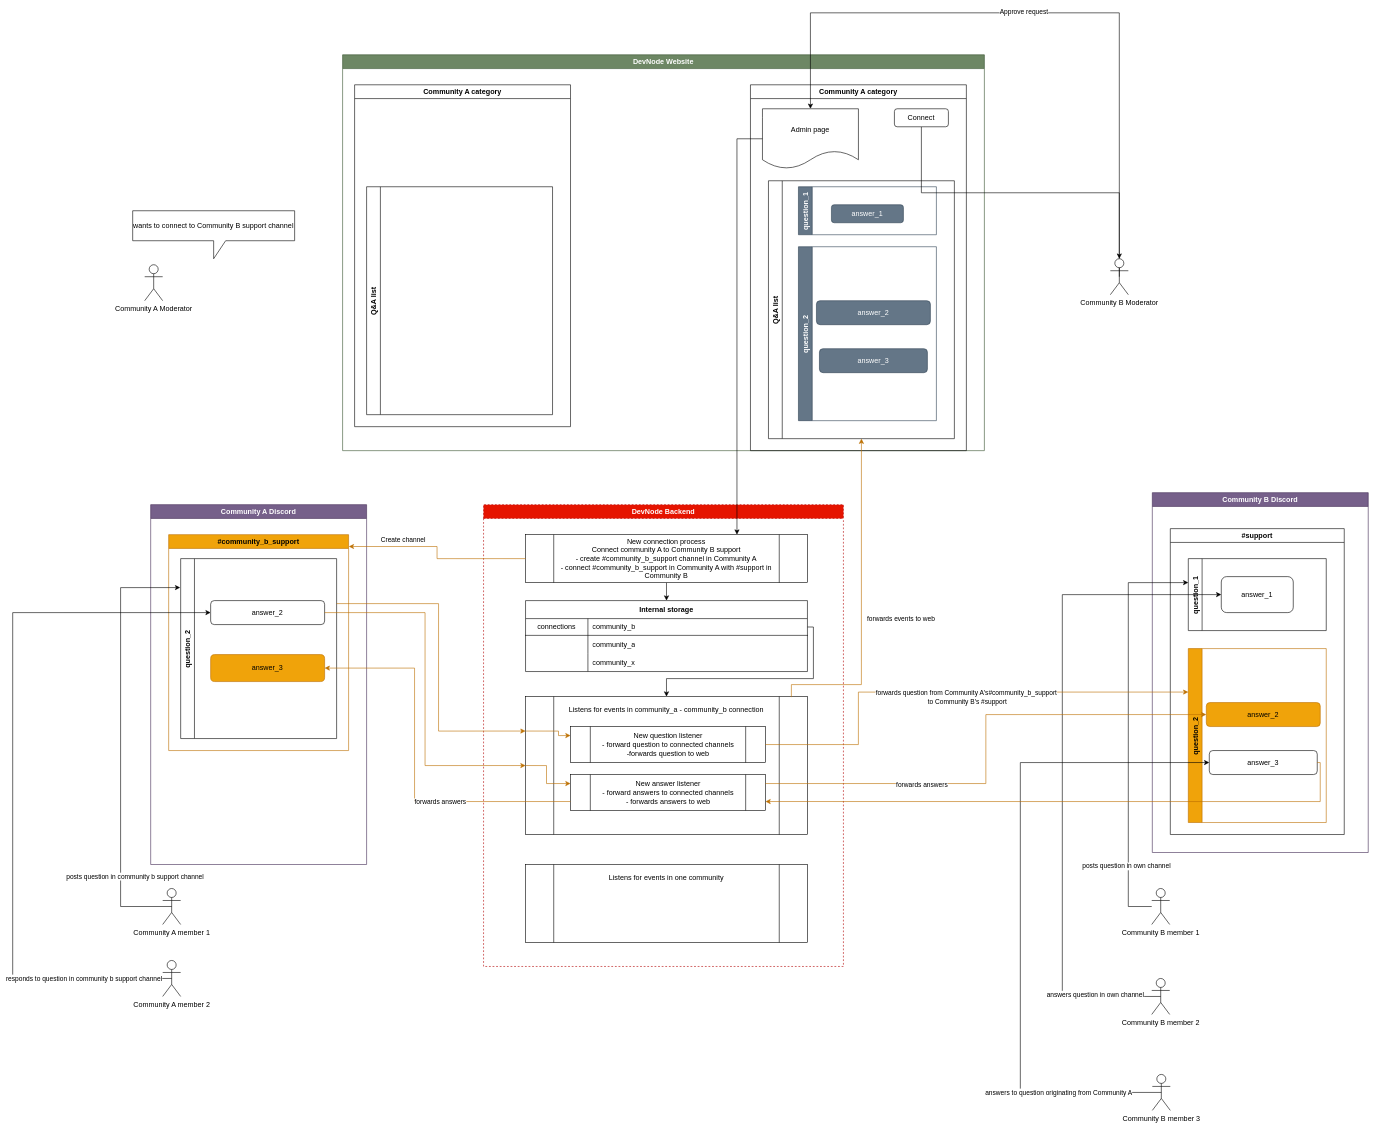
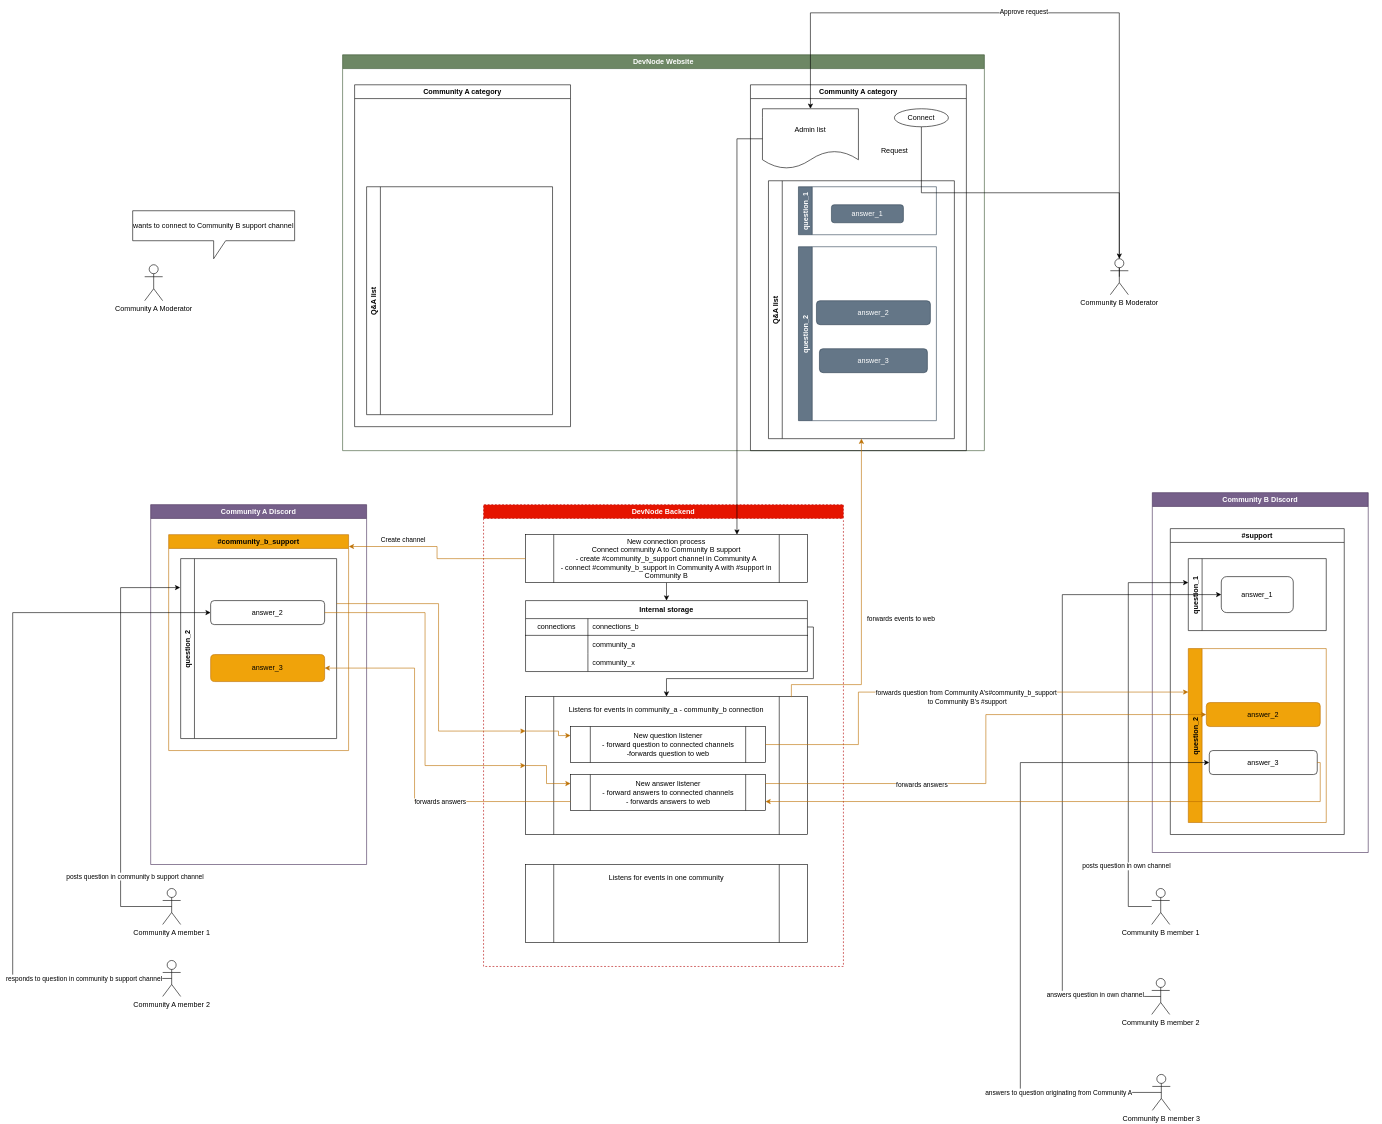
node "Connect": shape rounded rectangle -> ellipse
node "Admin page": label "Admin page" -> "Admin list"
node "Request": added
node "community_b": label "community_b" -> "connections_b"
